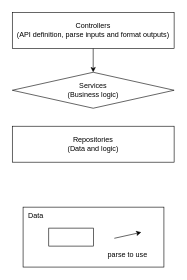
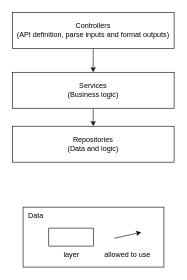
node "Services (Business logic)": shape diamond -> rectangle
edge "Services (Business logic)" -> "Repositories (Data and logic)": added
node "layer": added
node "parse to use": label "parse to use" -> "allowed to use"
